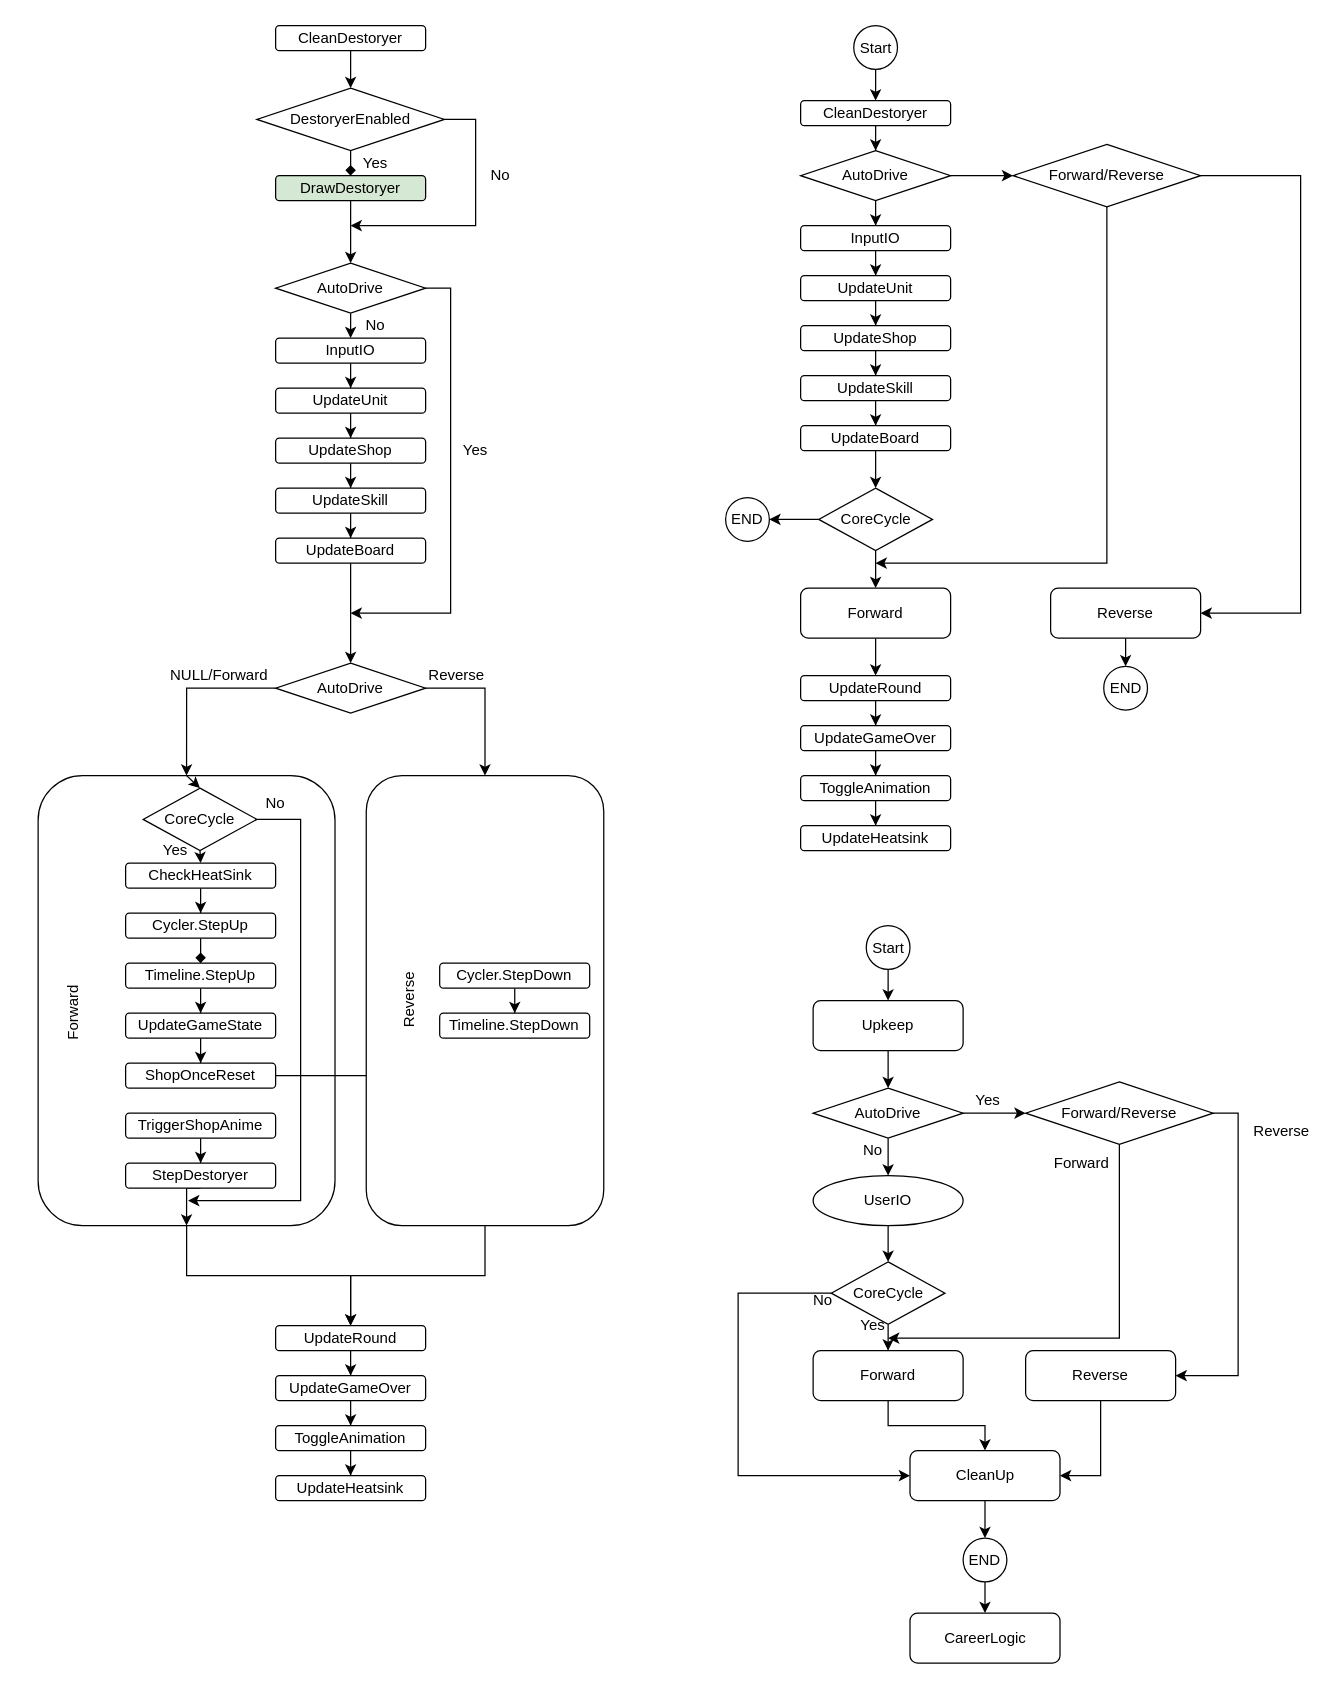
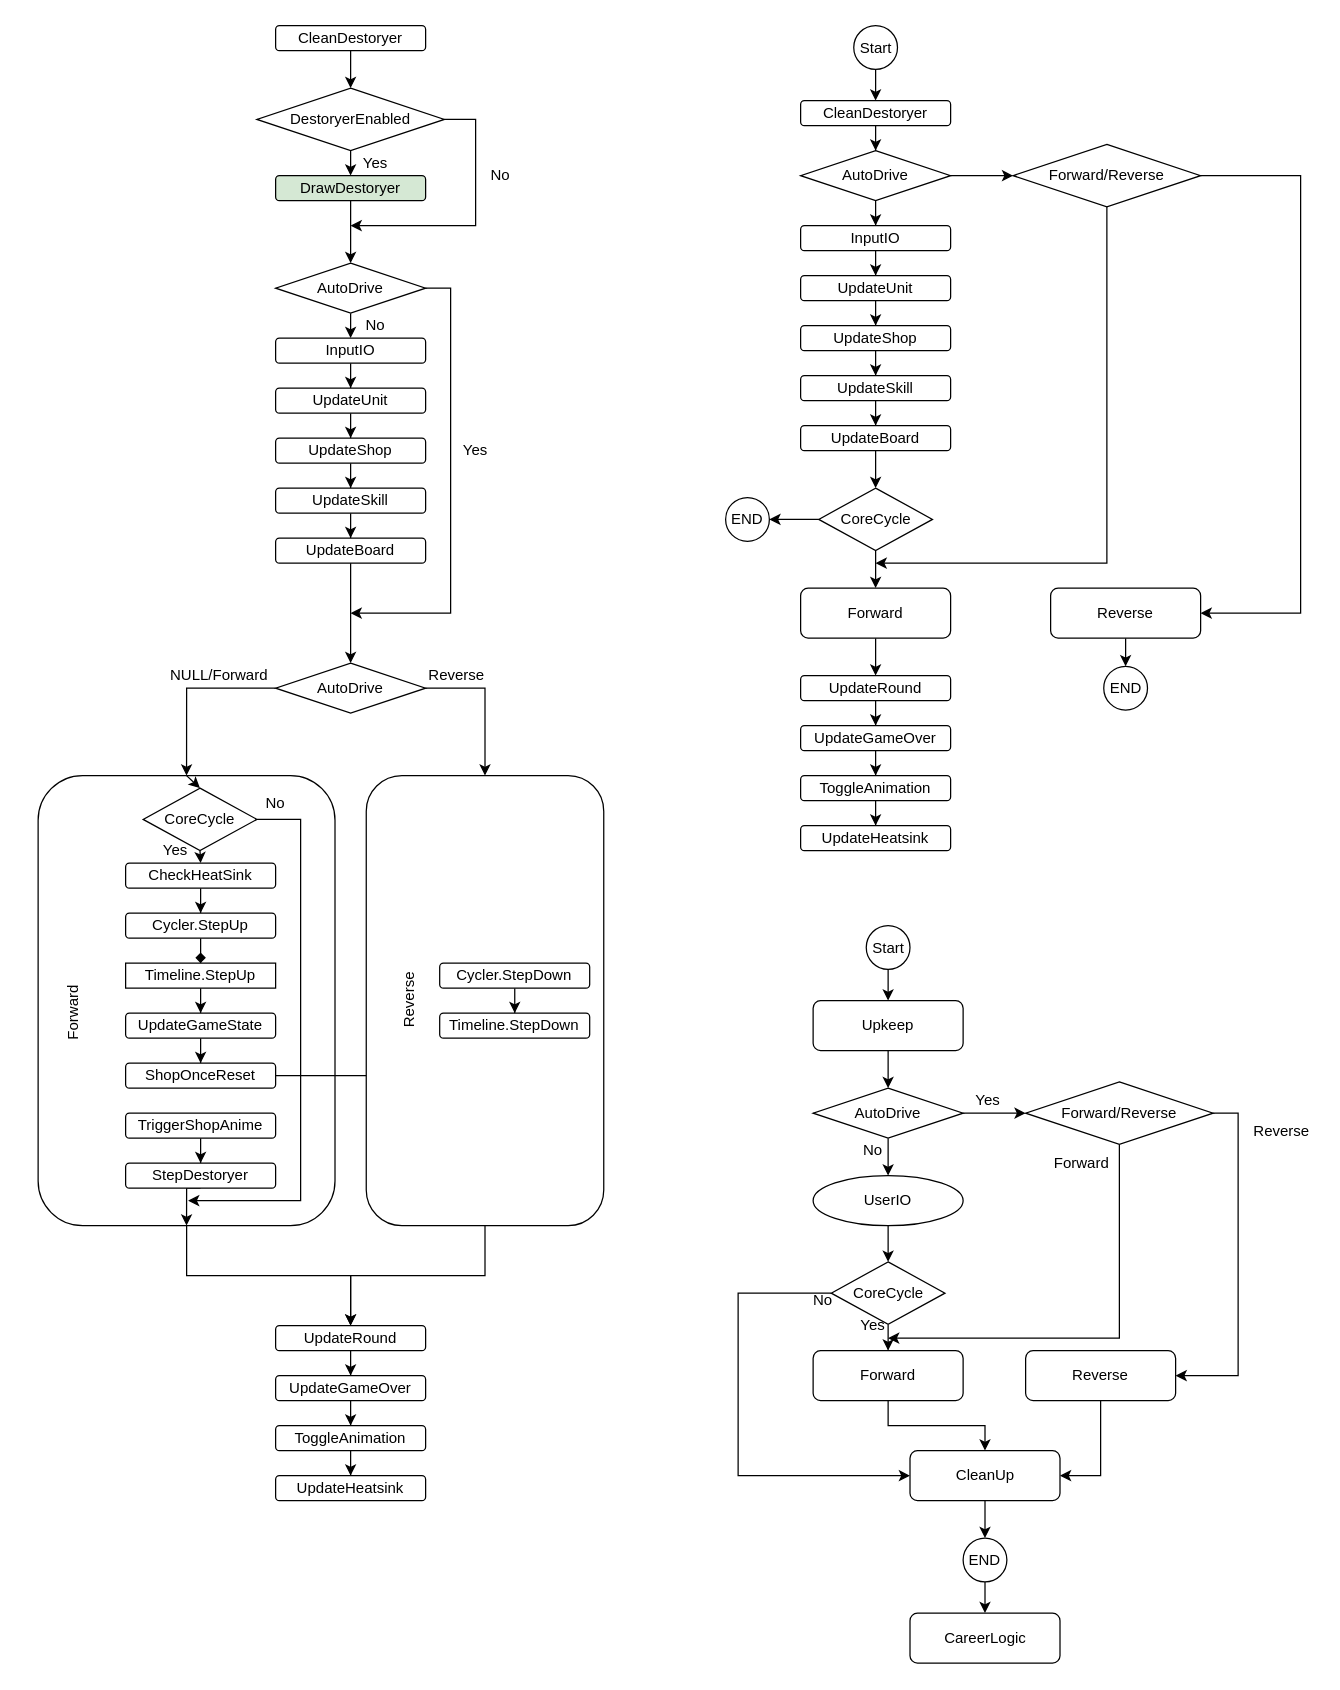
edge "DestoryerEnabled" -> "DrawDestoryer": arrowhead diamond -> classic
node "Timeline.StepUp": shape rounded rectangle -> rectangle
